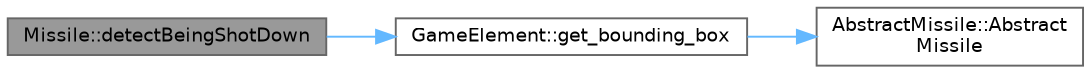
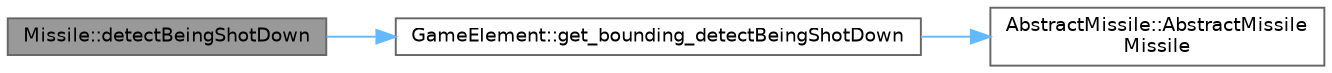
node "GameElement::get_bounding_box": label "GameElement::get_bounding_box" -> "GameElement::get_bounding_detectBeingShotDown"
node "AbstractMissile::Abstract Missile": label "AbstractMissile::Abstract Missile" -> "AbstractMissile::AbstractMissile Missile"
